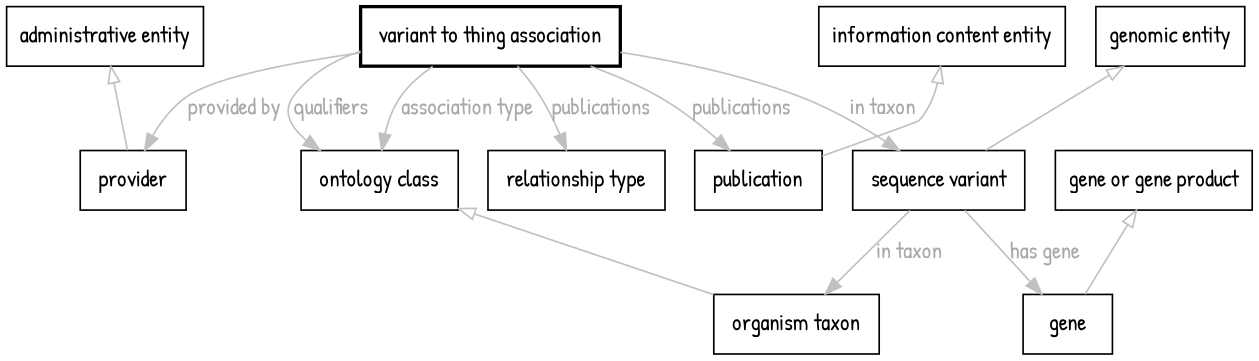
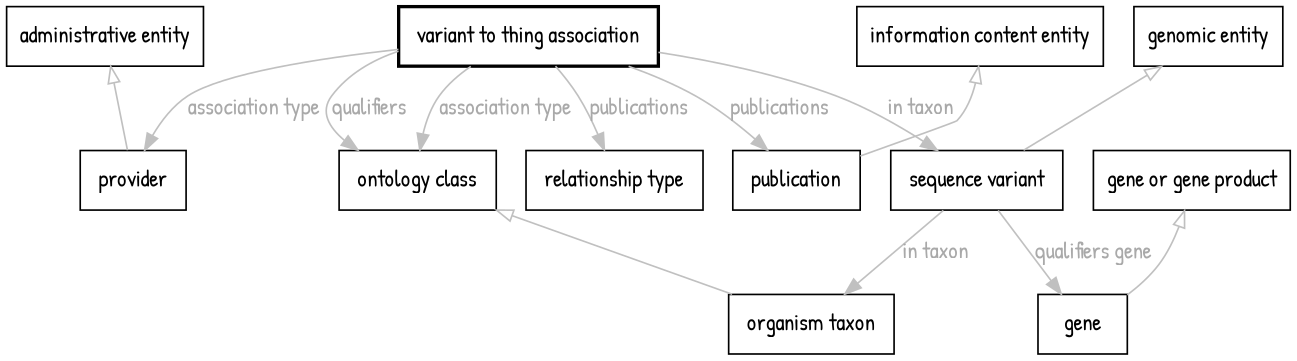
edge "variant to thing association" -> "provider": label "provided by" -> "association type"
edge "sequence variant" -> "gene": label "has gene" -> "qualifiers gene"
